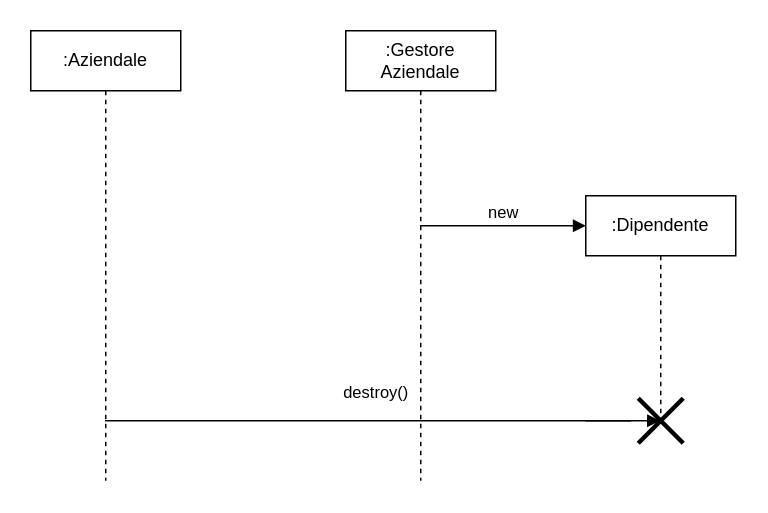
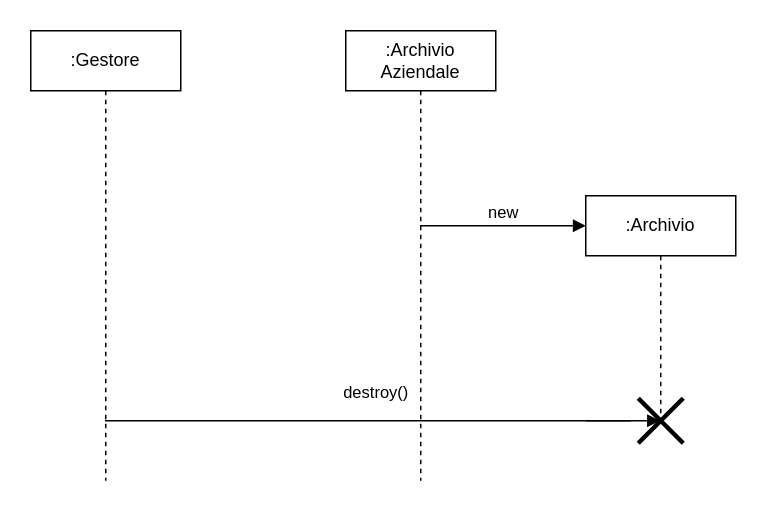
node ":Aziendale": label ":Aziendale" -> ":Gestore"
node ":Gestore Aziendale": label ":Gestore Aziendale" -> ":Archivio Aziendale"
node ":Dipendente": label ":Dipendente" -> ":Archivio"
